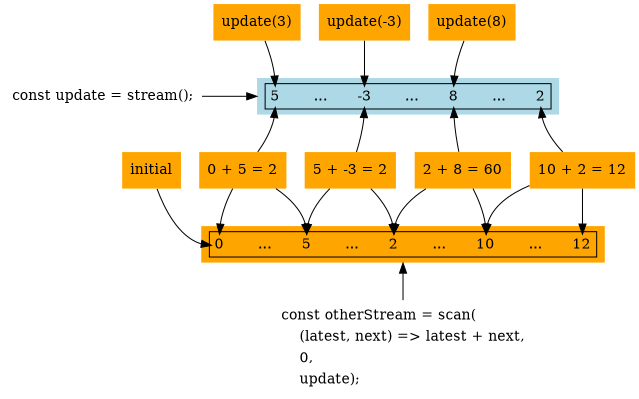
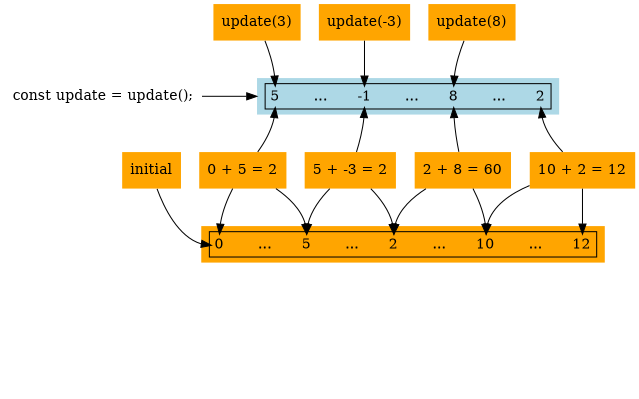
node "const update = stream();": label "const update = stream();" -> "const update = update();"
node "5": text "-3" -> "-1"
node "const otherStream = scan(": removed
